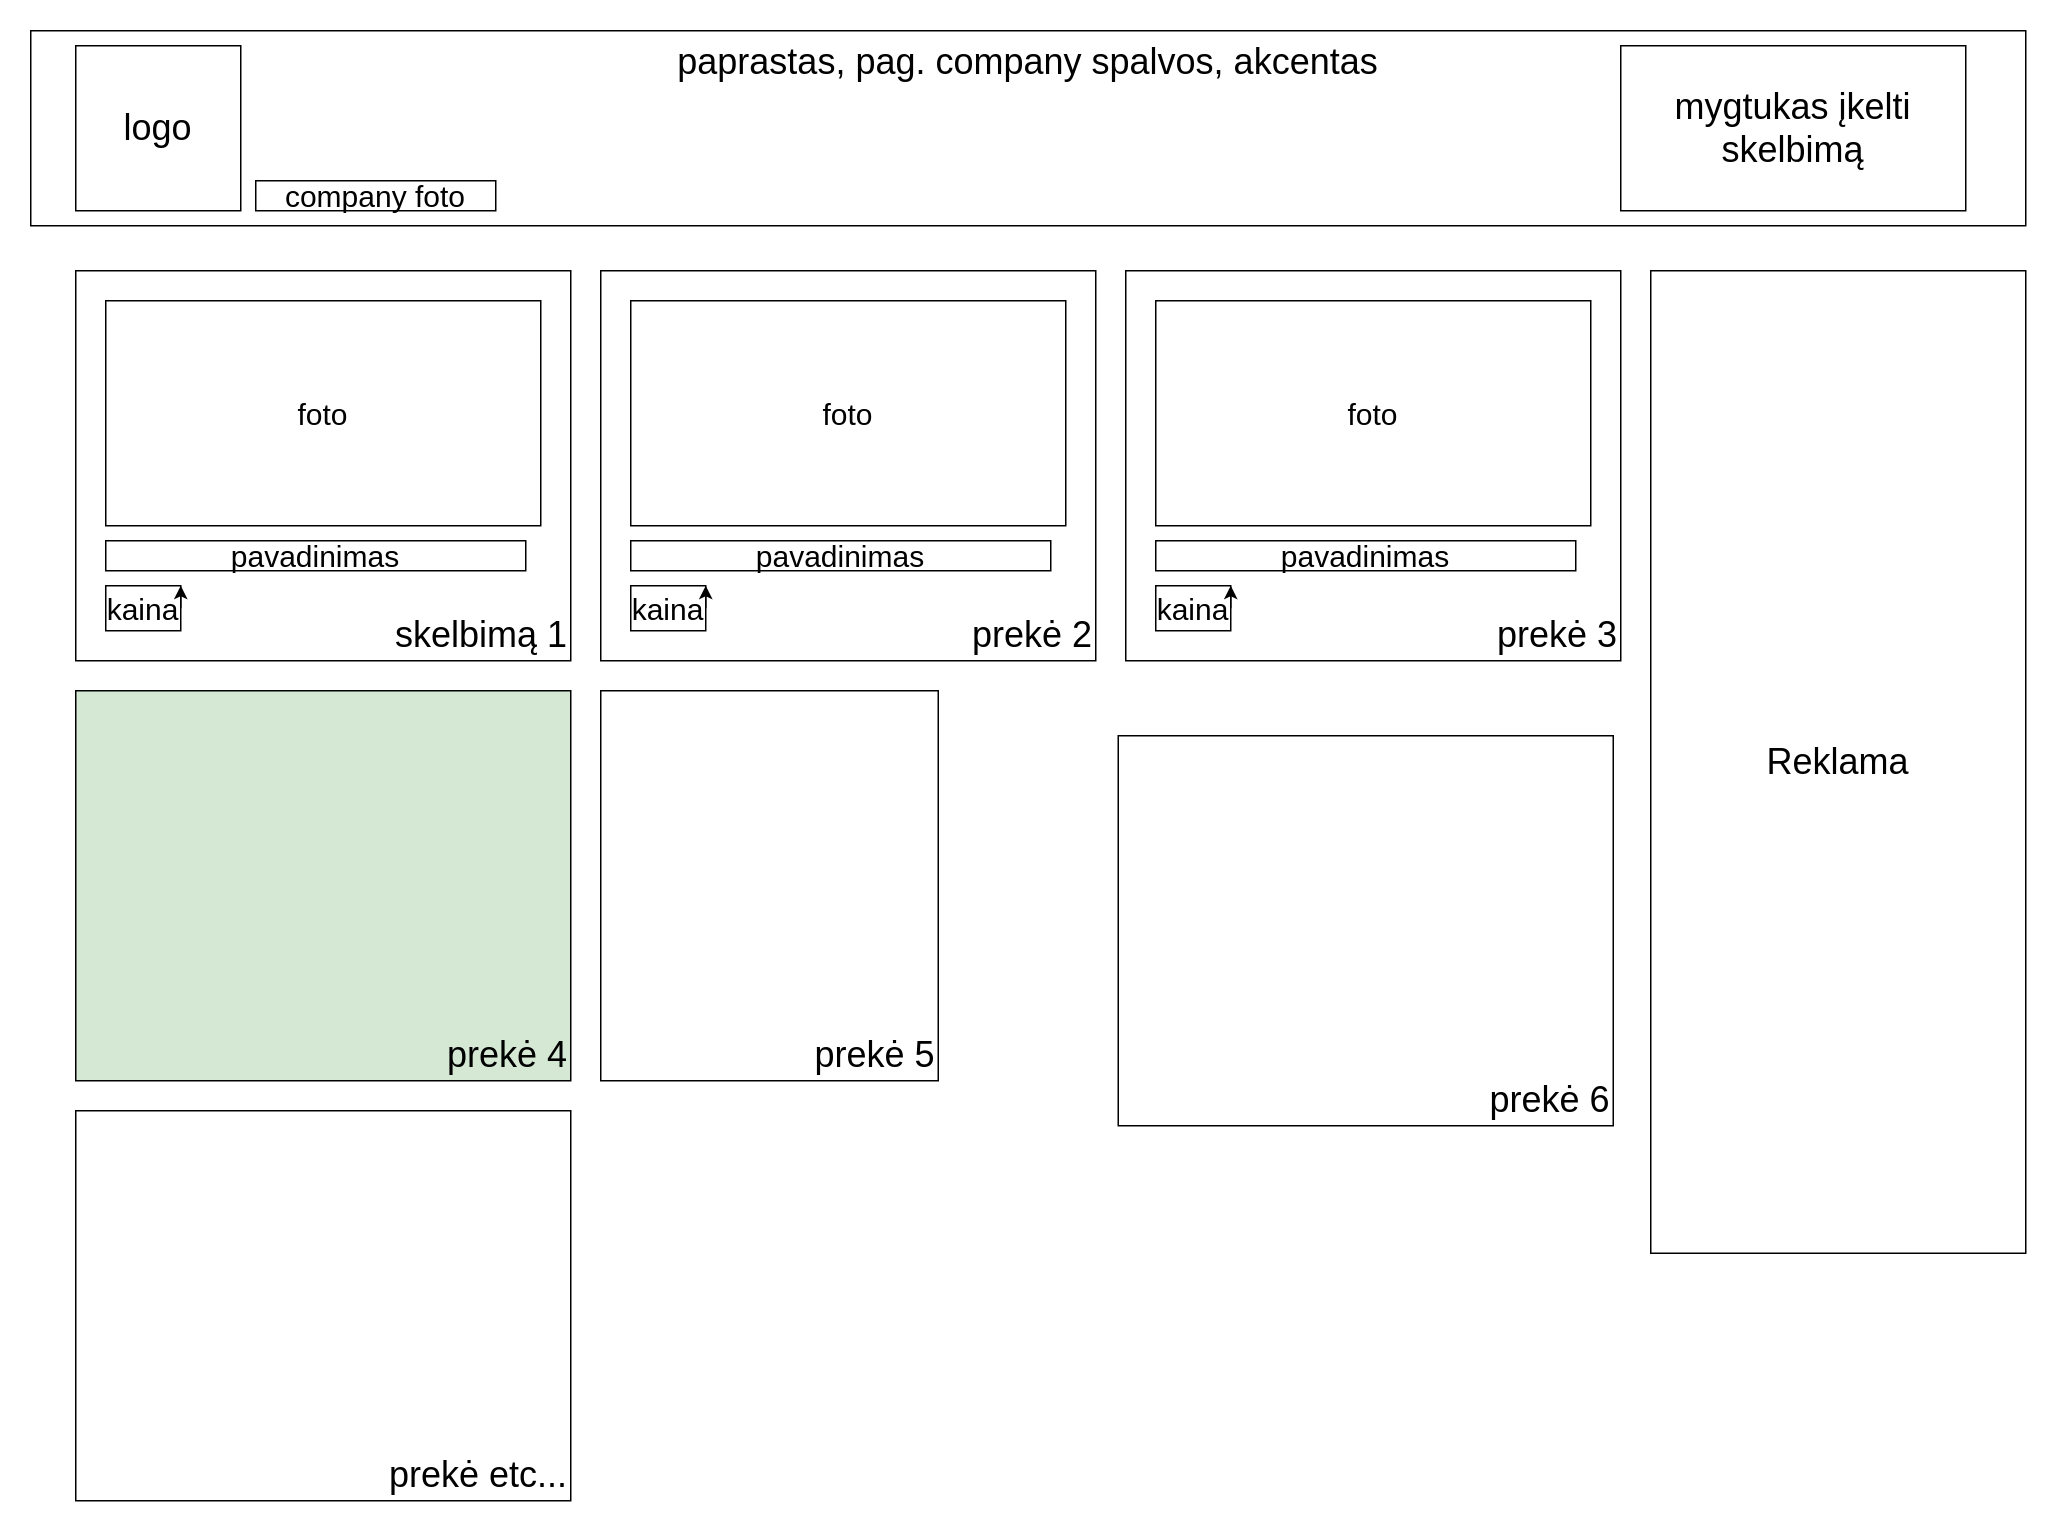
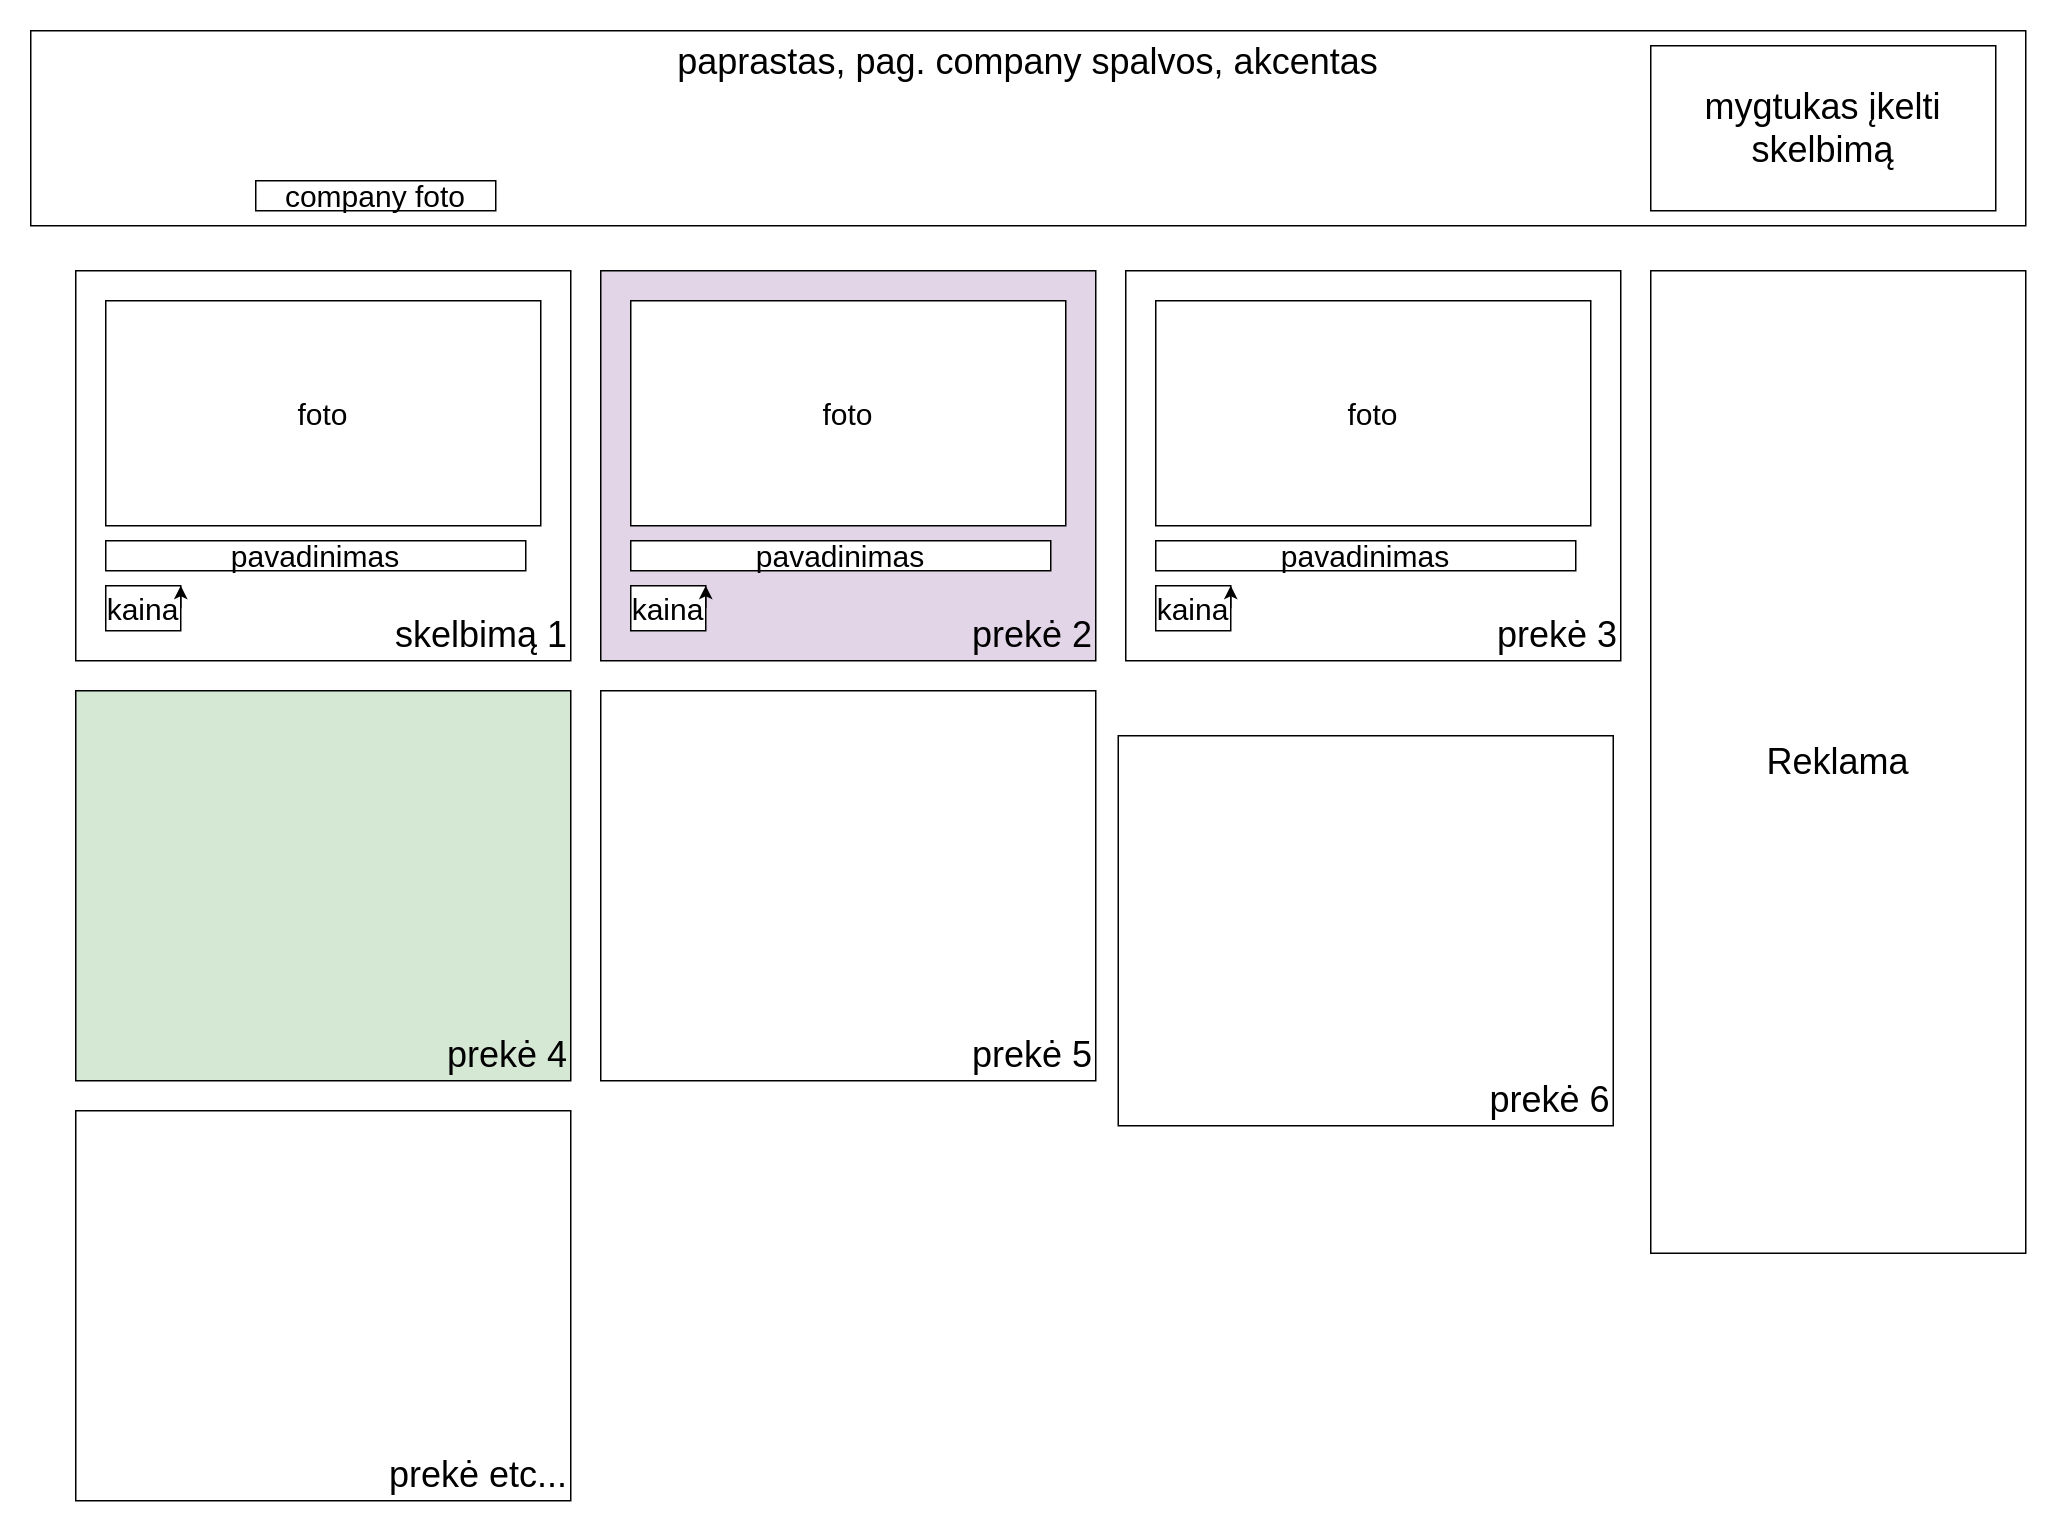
node "logo": removed
node "mygtukas įkelti skelbimą": moved (1793, 128) -> (1823, 128)
node "prekė 2": fillcolor #ffffff -> #e1d5e7
node "prekė 5": size 338x390 -> 495x390
